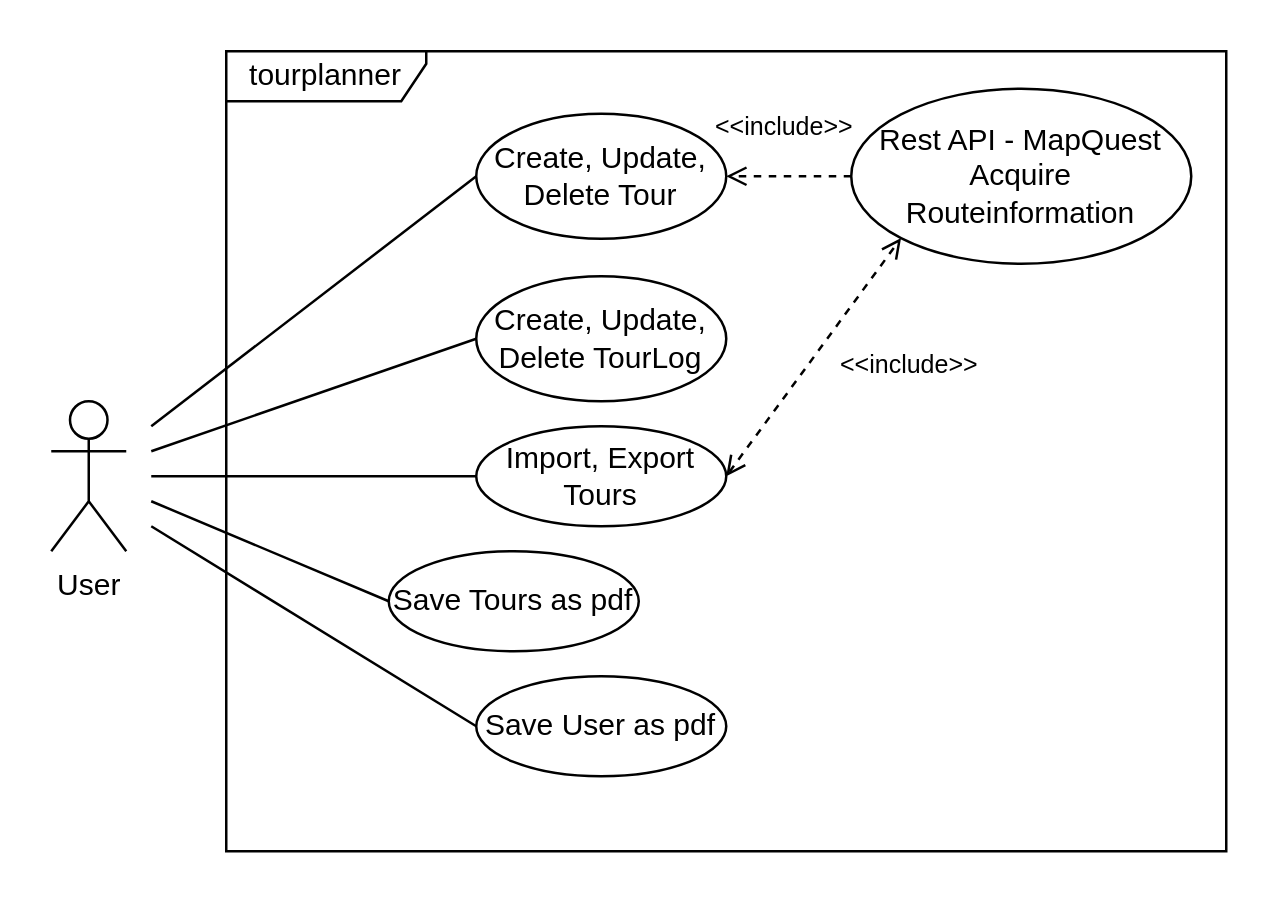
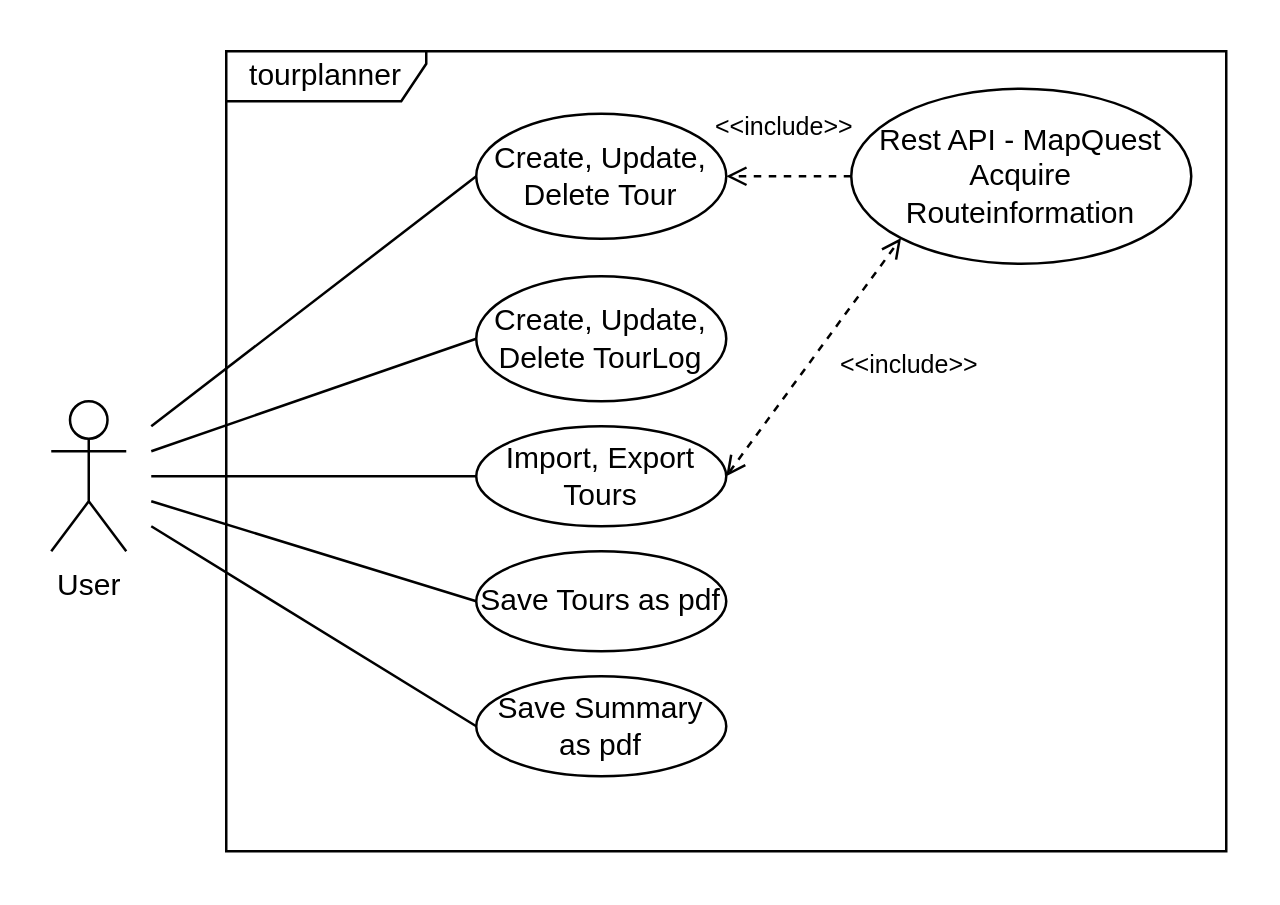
node "Save Tours as pdf": moved (514, 601) -> (601, 601)
node "Save User as pdf": label "Save User as pdf" -> "Save Summary as pdf"
